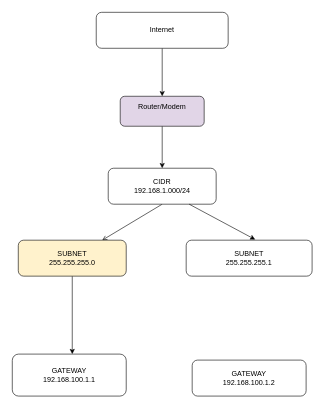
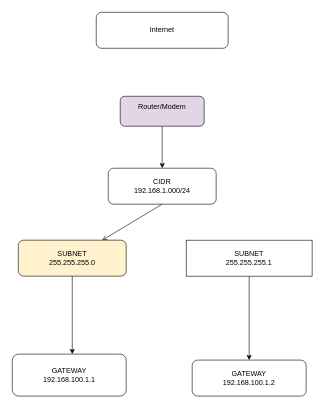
edge "Internet" -> "Router/Modem": removed
edge "CIDR 192.168.1.000/24" -> "SUBNET 255.255.255.1": removed
node "SUBNET 255.255.255.1": shape rounded rectangle -> rectangle
edge "SUBNET 255.255.255.1" -> "GATEWAY 192.168.100.1.2": added
